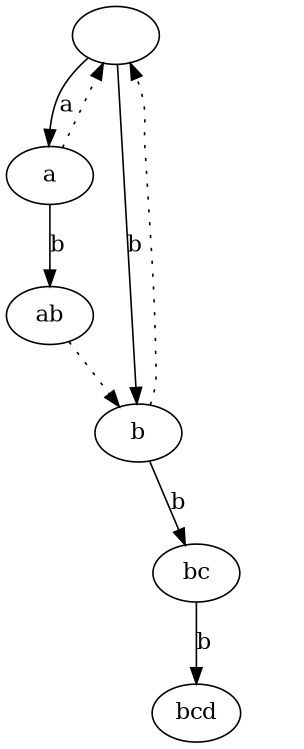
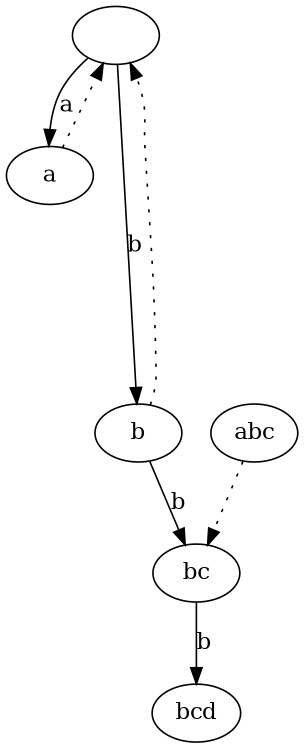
node "ab": removed
node "abc": added
